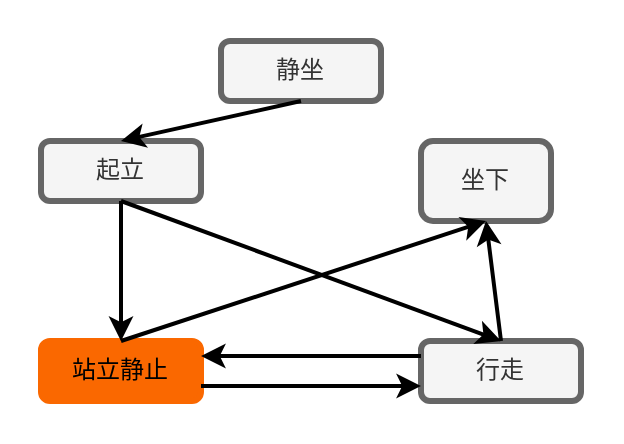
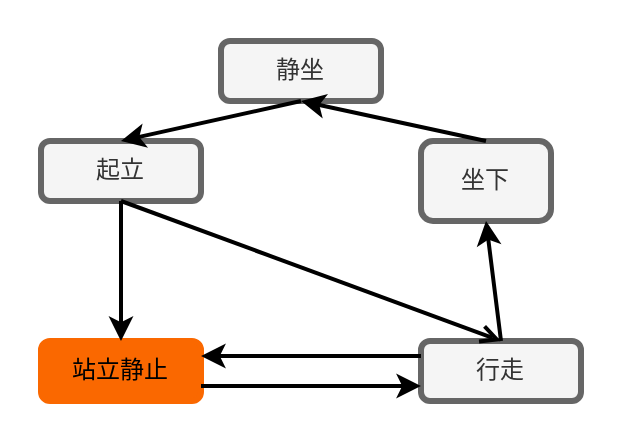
edge "坐下" -> "静坐": added
edge "站立静止" -> "坐下": removed
edge "起立" -> "行走": arrowhead classic -> open
